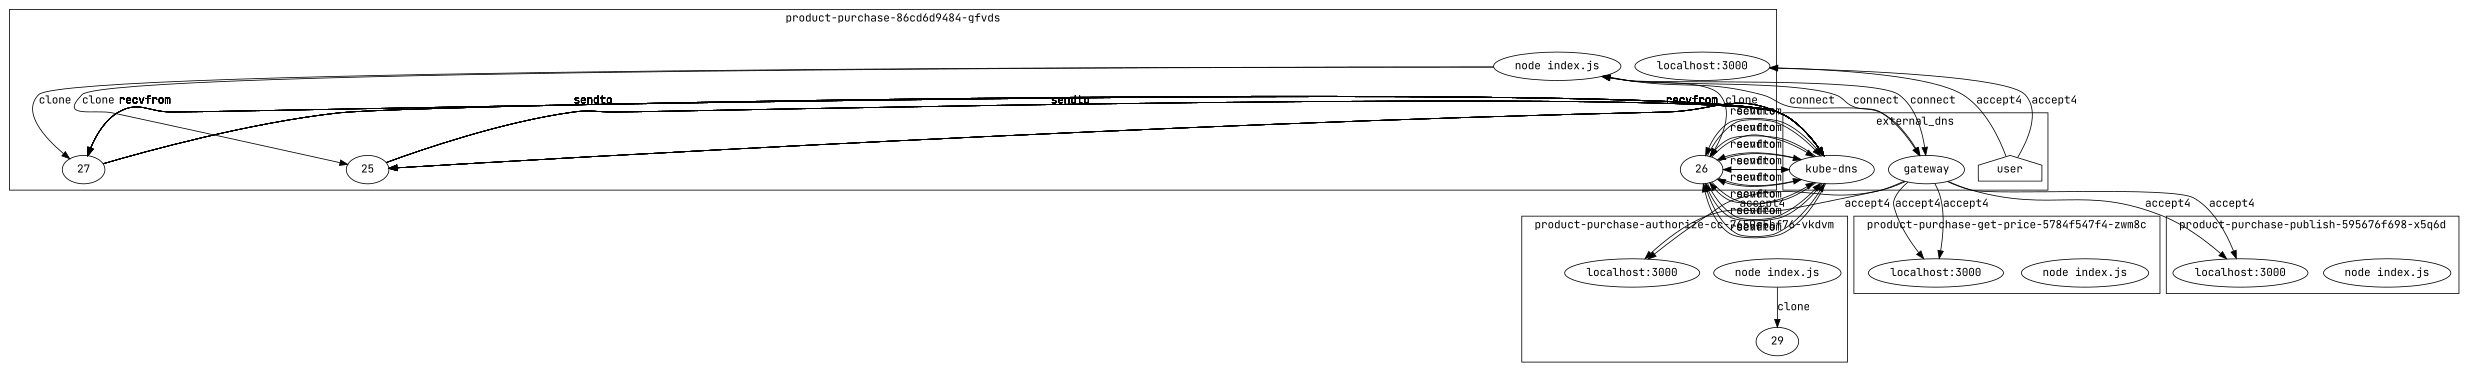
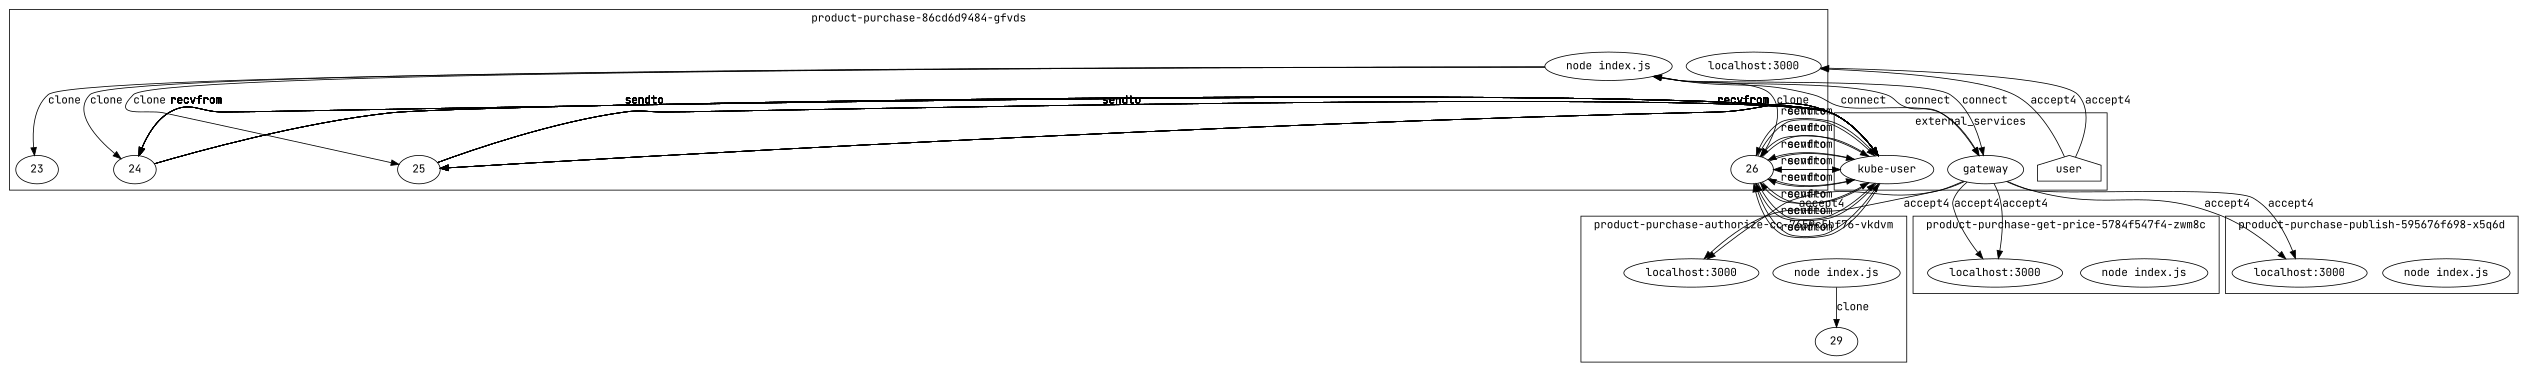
cluster "external_dns": label "external_dns" -> "external_services"
node "23": added
node "27": label "27" -> "24"
node "kube-dns": label "kube-dns" -> "kube-user"
